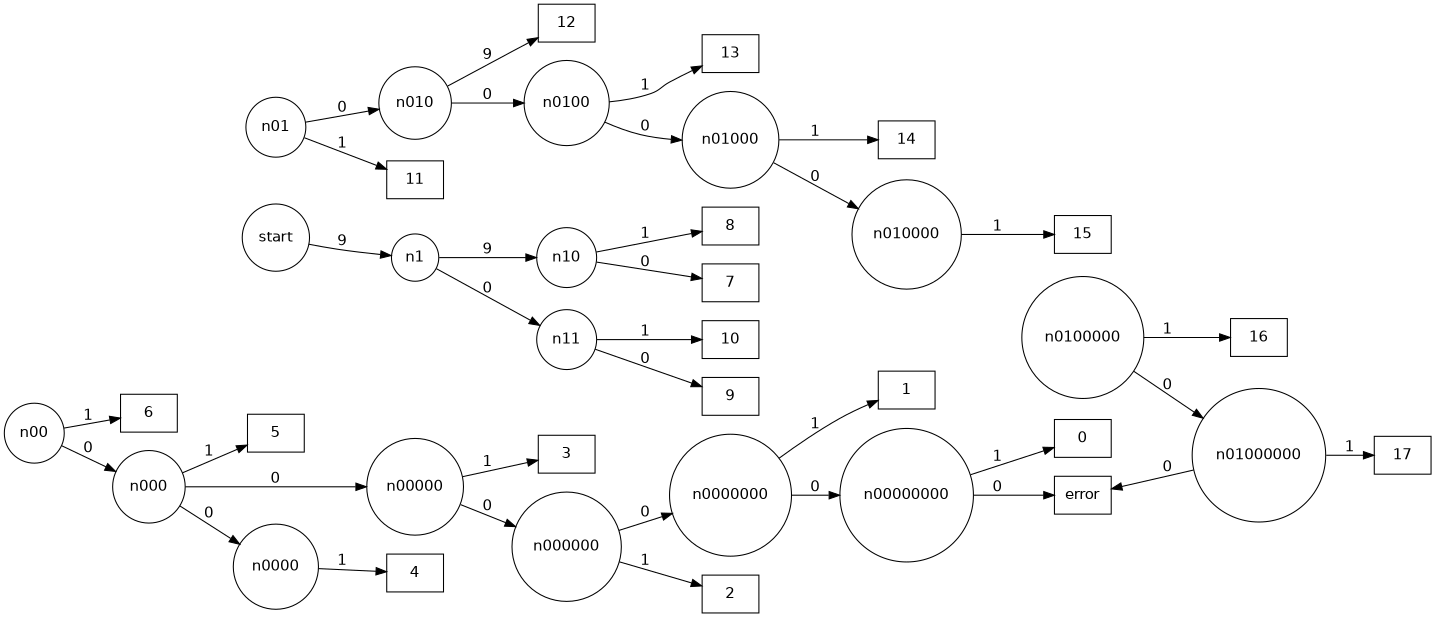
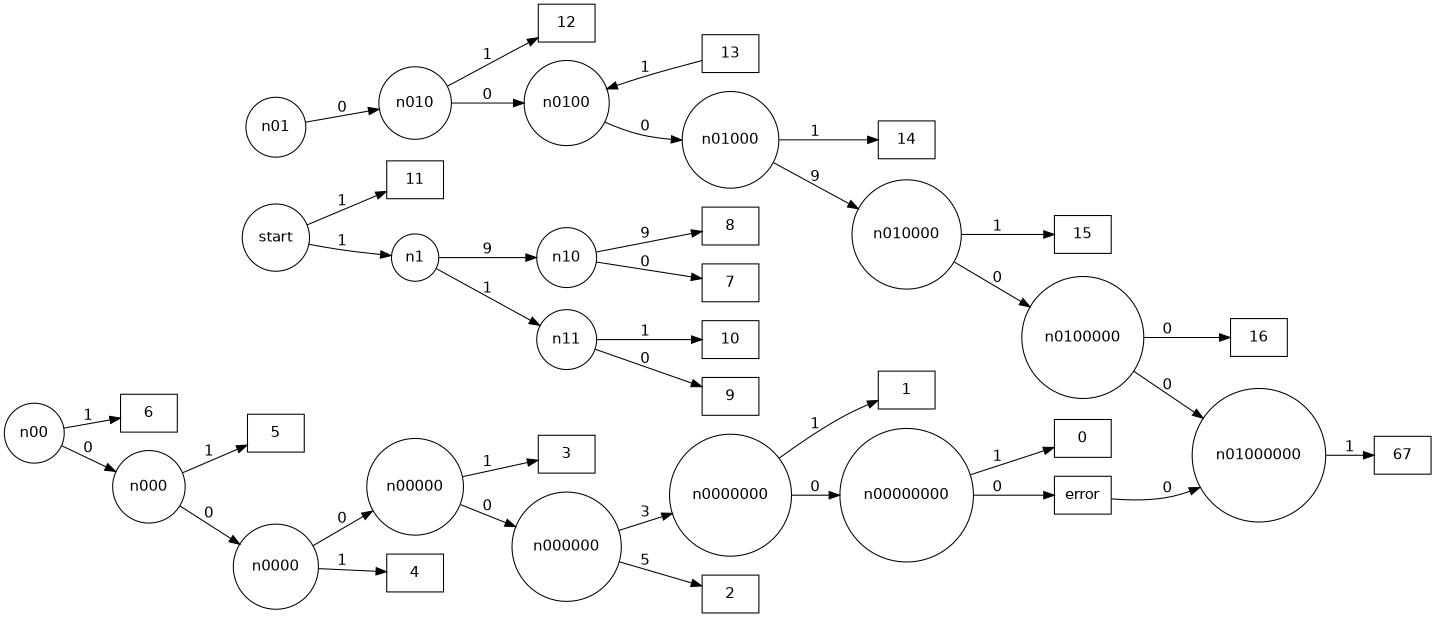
edge "n010" -> "12": label "9" -> "1"
edge "n0100" -> "13": reversed
edge "n01" -> "11": now "start" -> "11"
edge "n01000" -> "n010000": label "0" -> "9"
edge "n10" -> "8": label "1" -> "9"
edge "start" -> "n1": label "9" -> "1"
edge "n010000" -> "n0100000": added, label "0"
edge "n1" -> "n11": label "0" -> "1"
edge "n0100000" -> "16": label "1" -> "0"
node "17": label "17" -> "67"
edge "n01000000" -> "error": reversed
edge "n000" -> "n00000": now "n0000" -> "n00000"
edge "n000000" -> "n0000000": label "0" -> "3"
edge "n000000" -> "2": label "1" -> "5"
